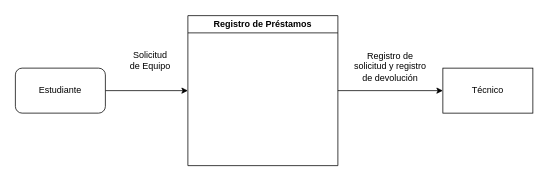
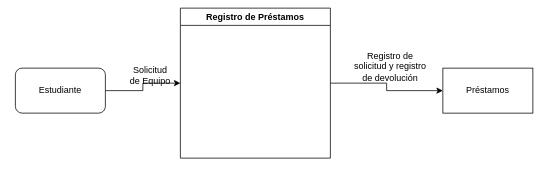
node "Solicitud de Equipo": moved (150, 60) -> (150, 75)
node "Registro de Préstamos": moved (263, 90) -> (255, 83)
node "Técnico": label "Técnico" -> "Préstamos"
